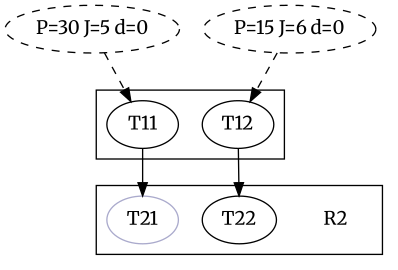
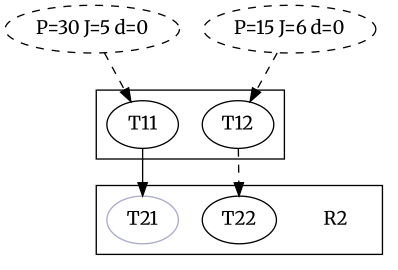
edge "T12" -> "T22": style solid -> dashed
